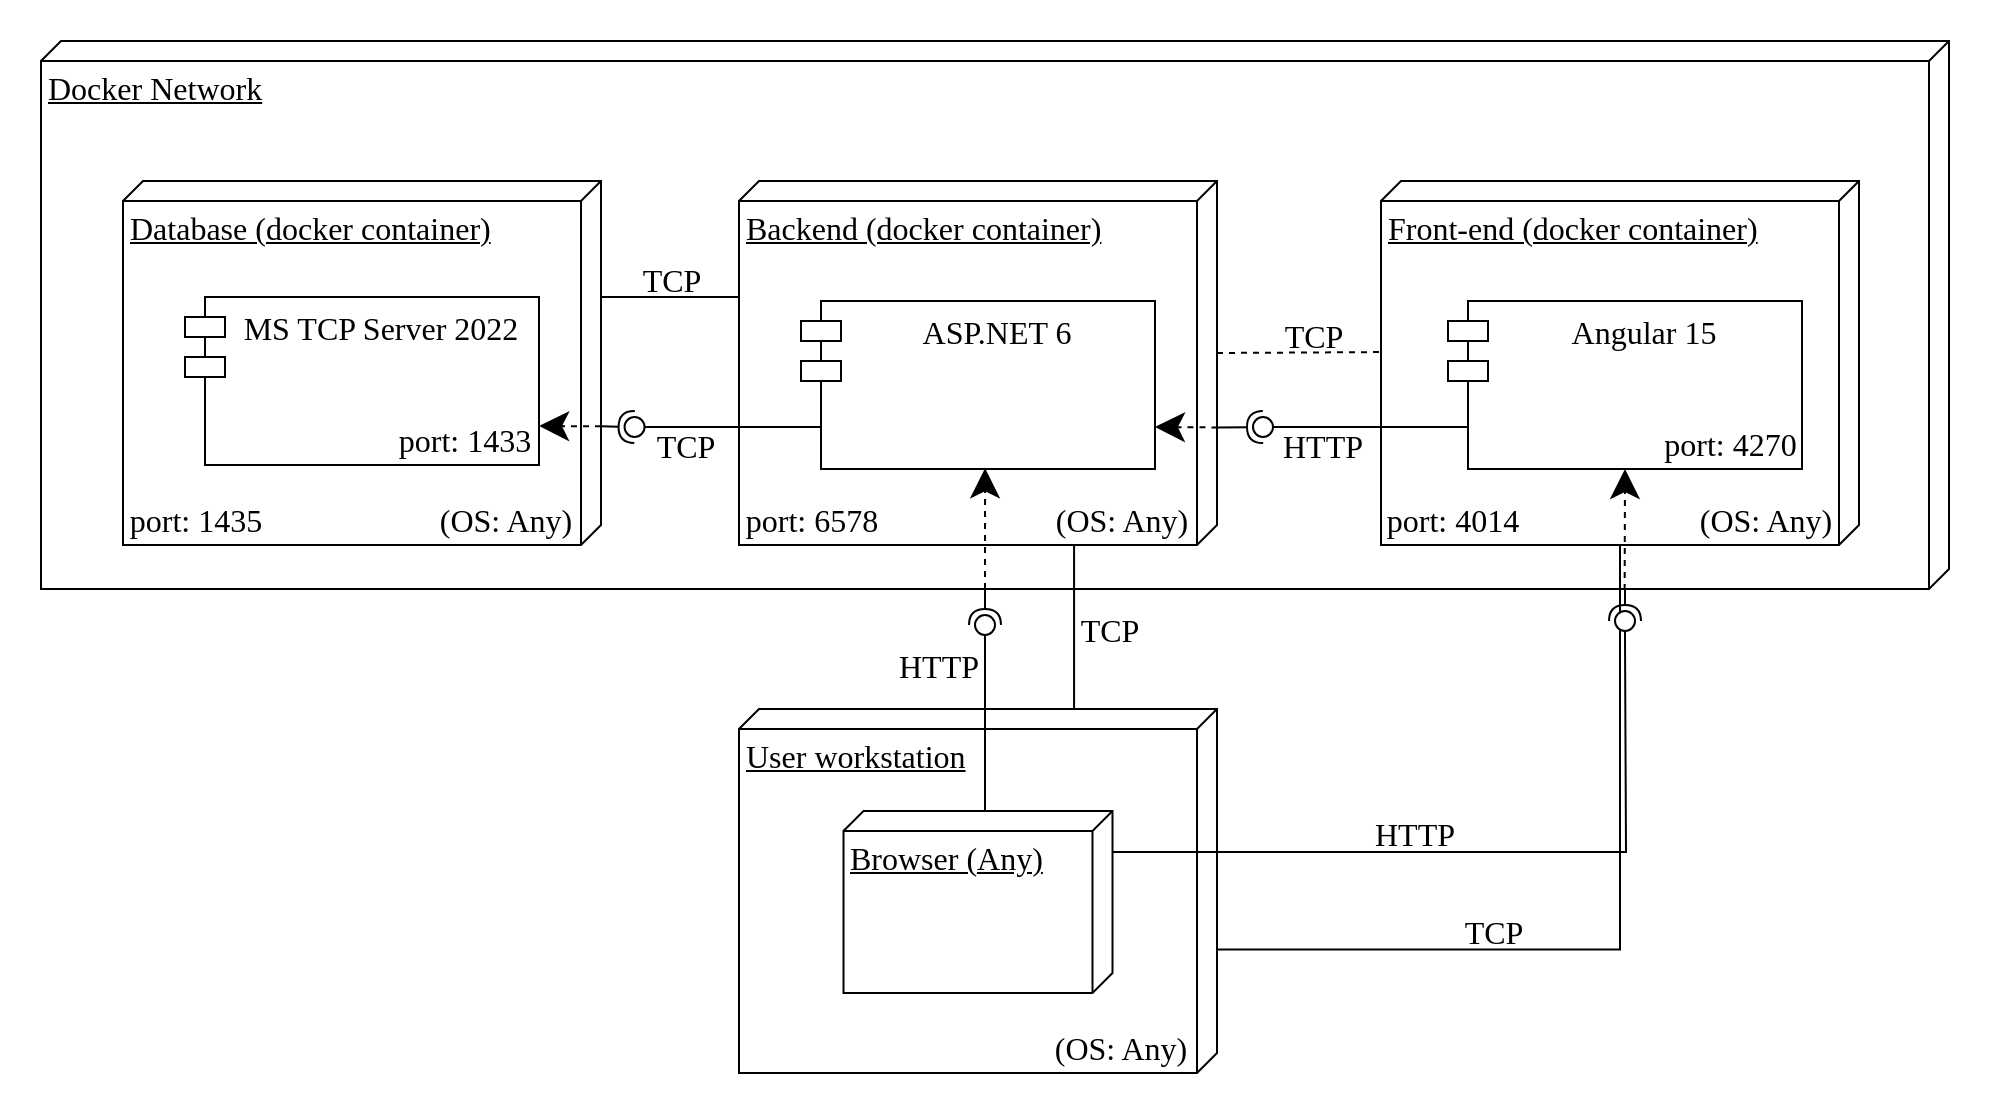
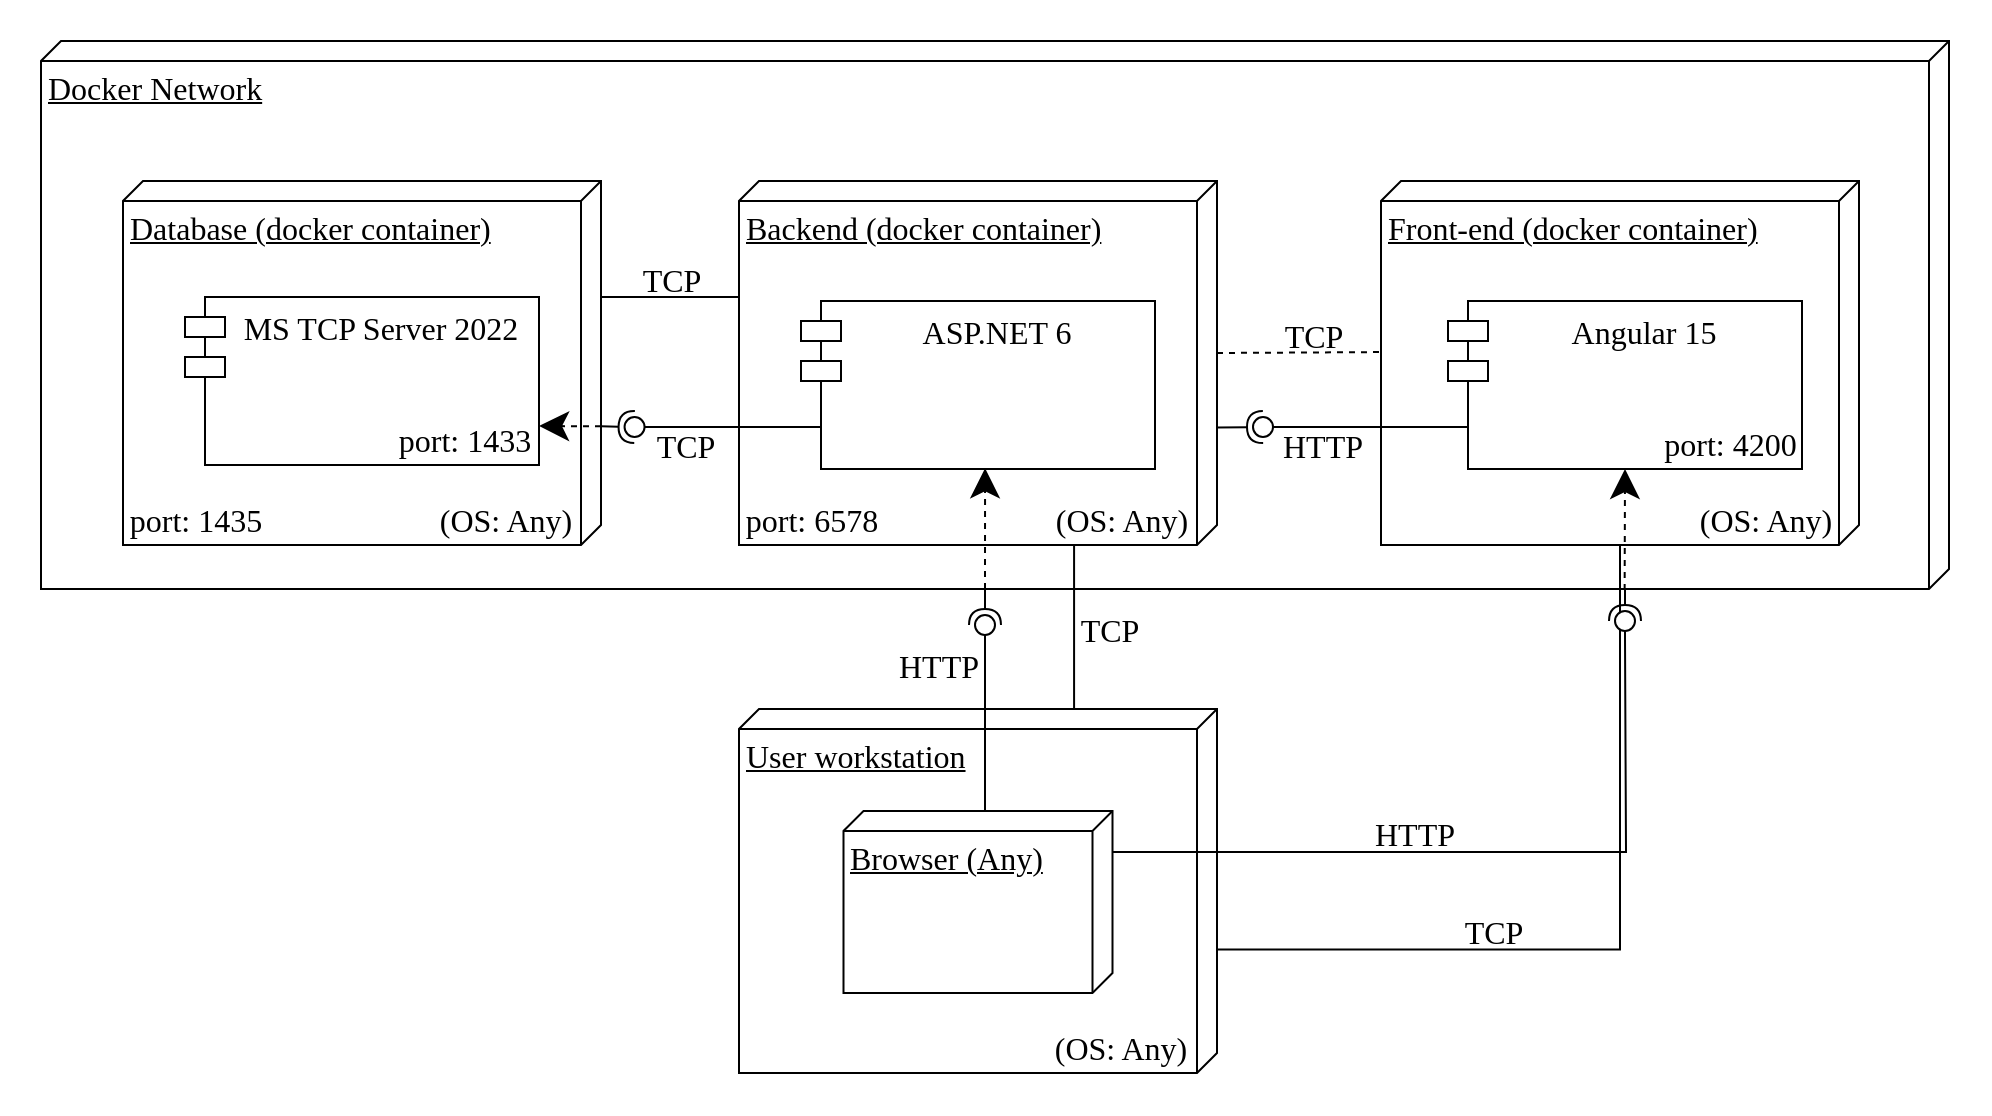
edge "Backend (docker container)" -> "ASP.NET 6": removed
node "port: 4270": label "port: 4270" -> "port: 4200"
node "port: 4014": removed
